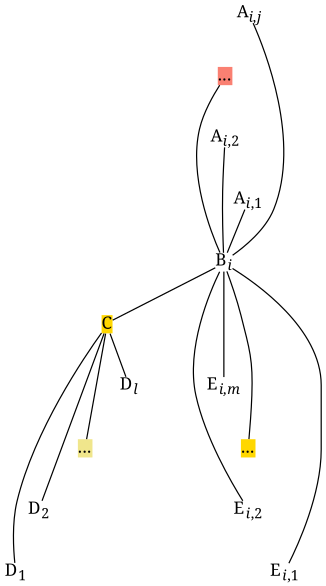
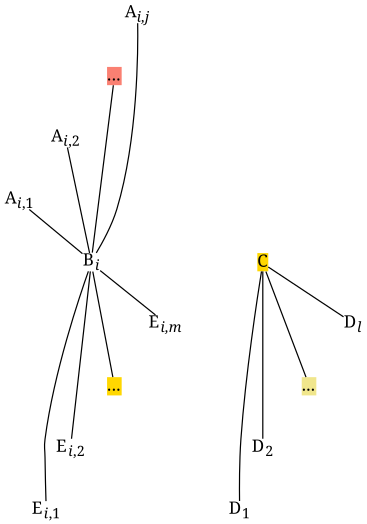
edge "B" -- "C": removed
